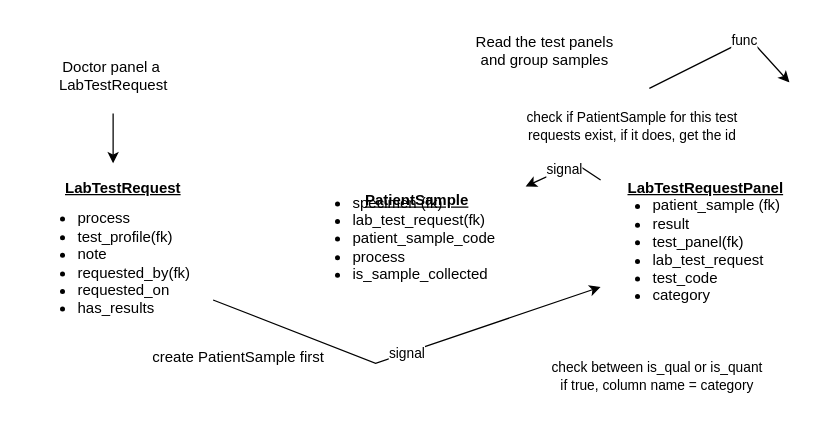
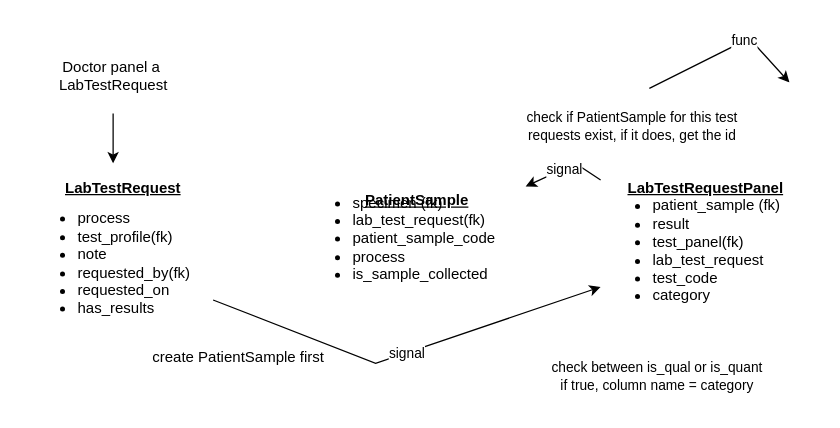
node "Read the test panels and group samples": removed
